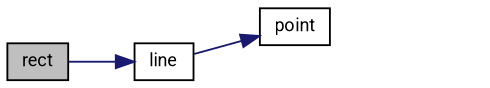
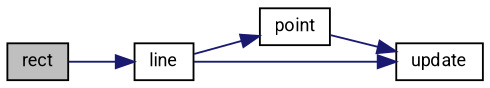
node "update": added
